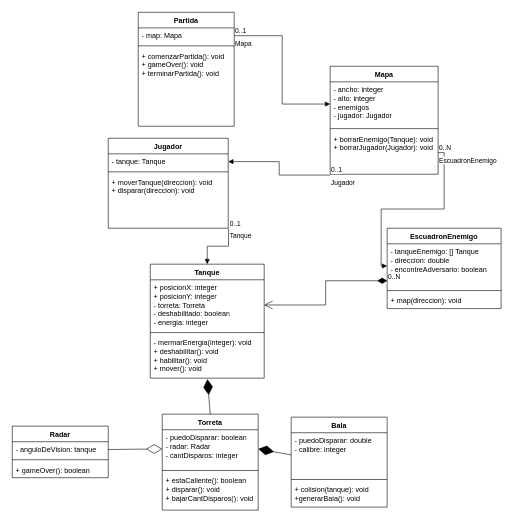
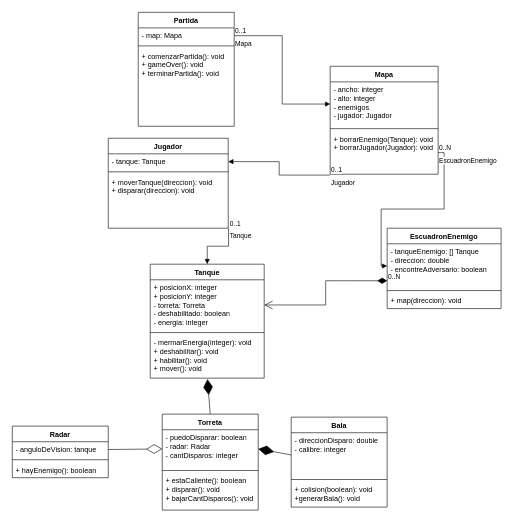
node "- puedoDisparar: double - calibre: integer": label "- puedoDisparar: double - calibre: integer" -> "- direccionDisparo: double - calibre: integer"
node "+ gameOver(): boolean": label "+ gameOver(): boolean" -> "+ hayEnemigo(): boolean"
node "+ colision(tanque): void +generarBala(): void": label "+ colision(tanque): void +generarBala(): void" -> "+ colision(boolean): void +generarBala(): void"
